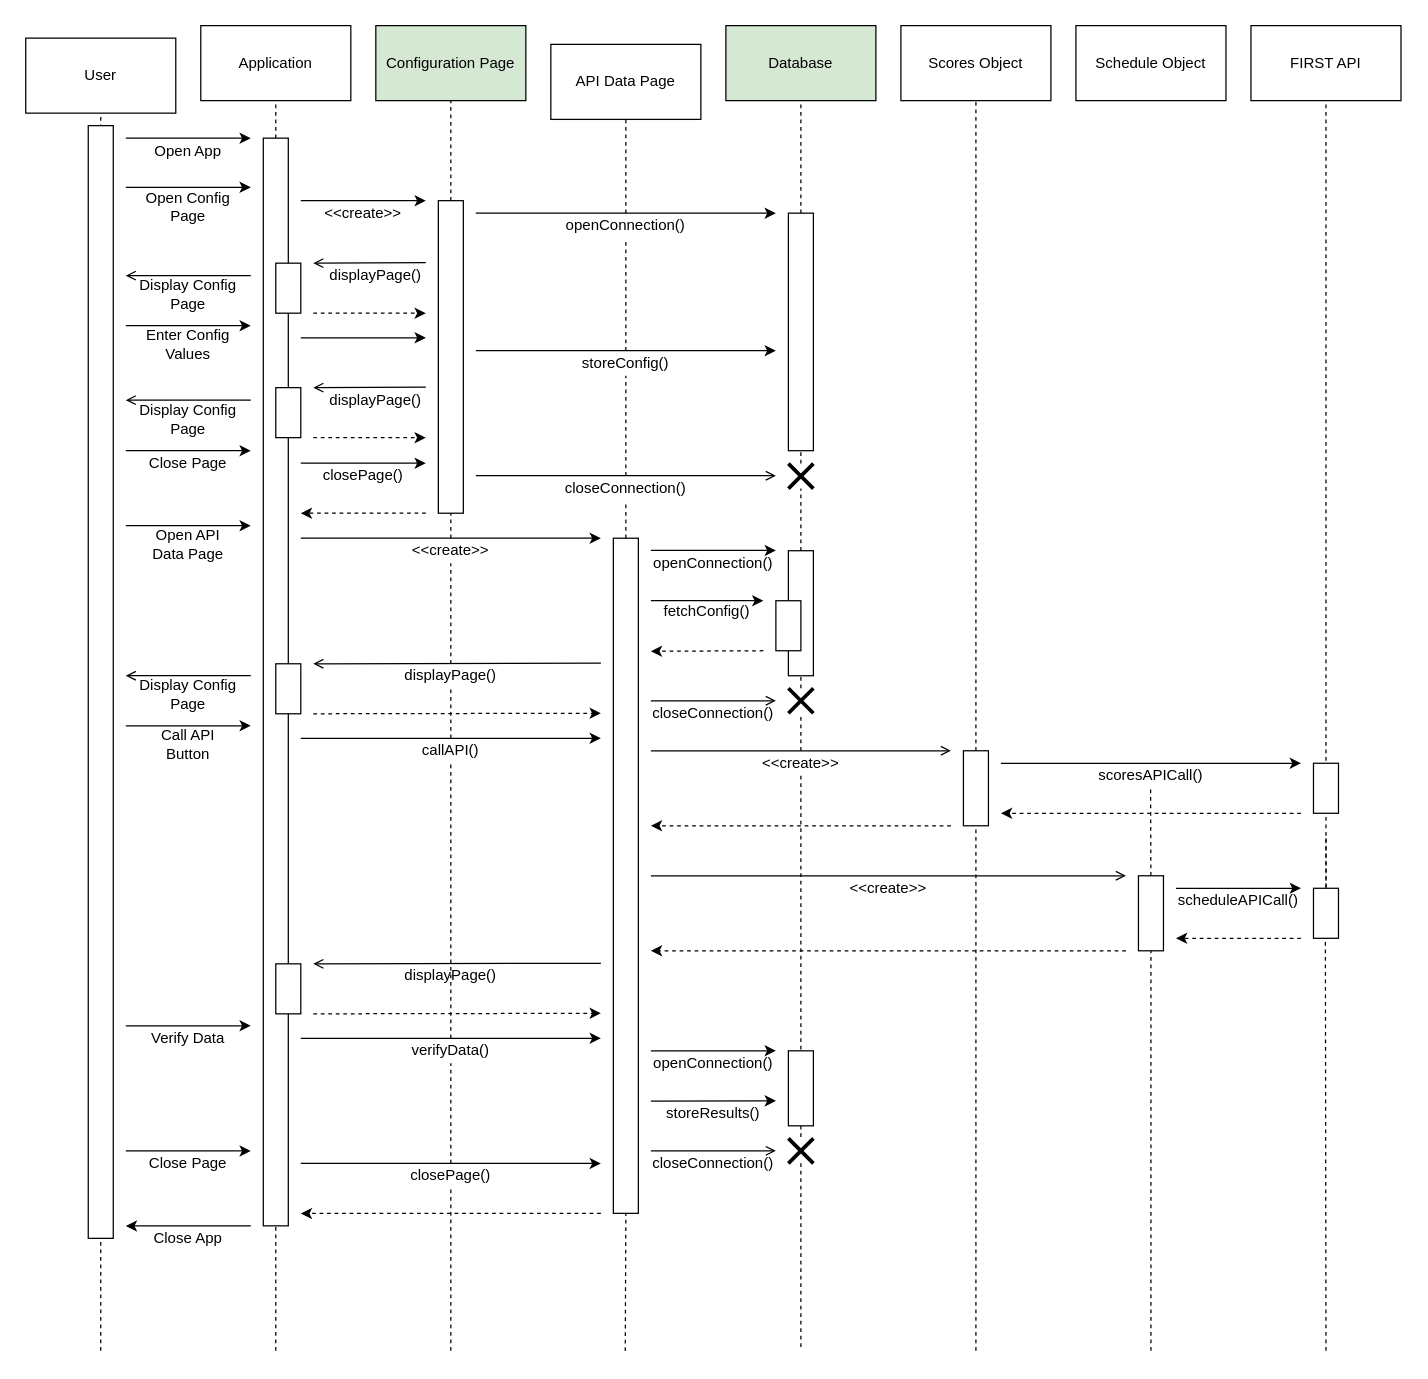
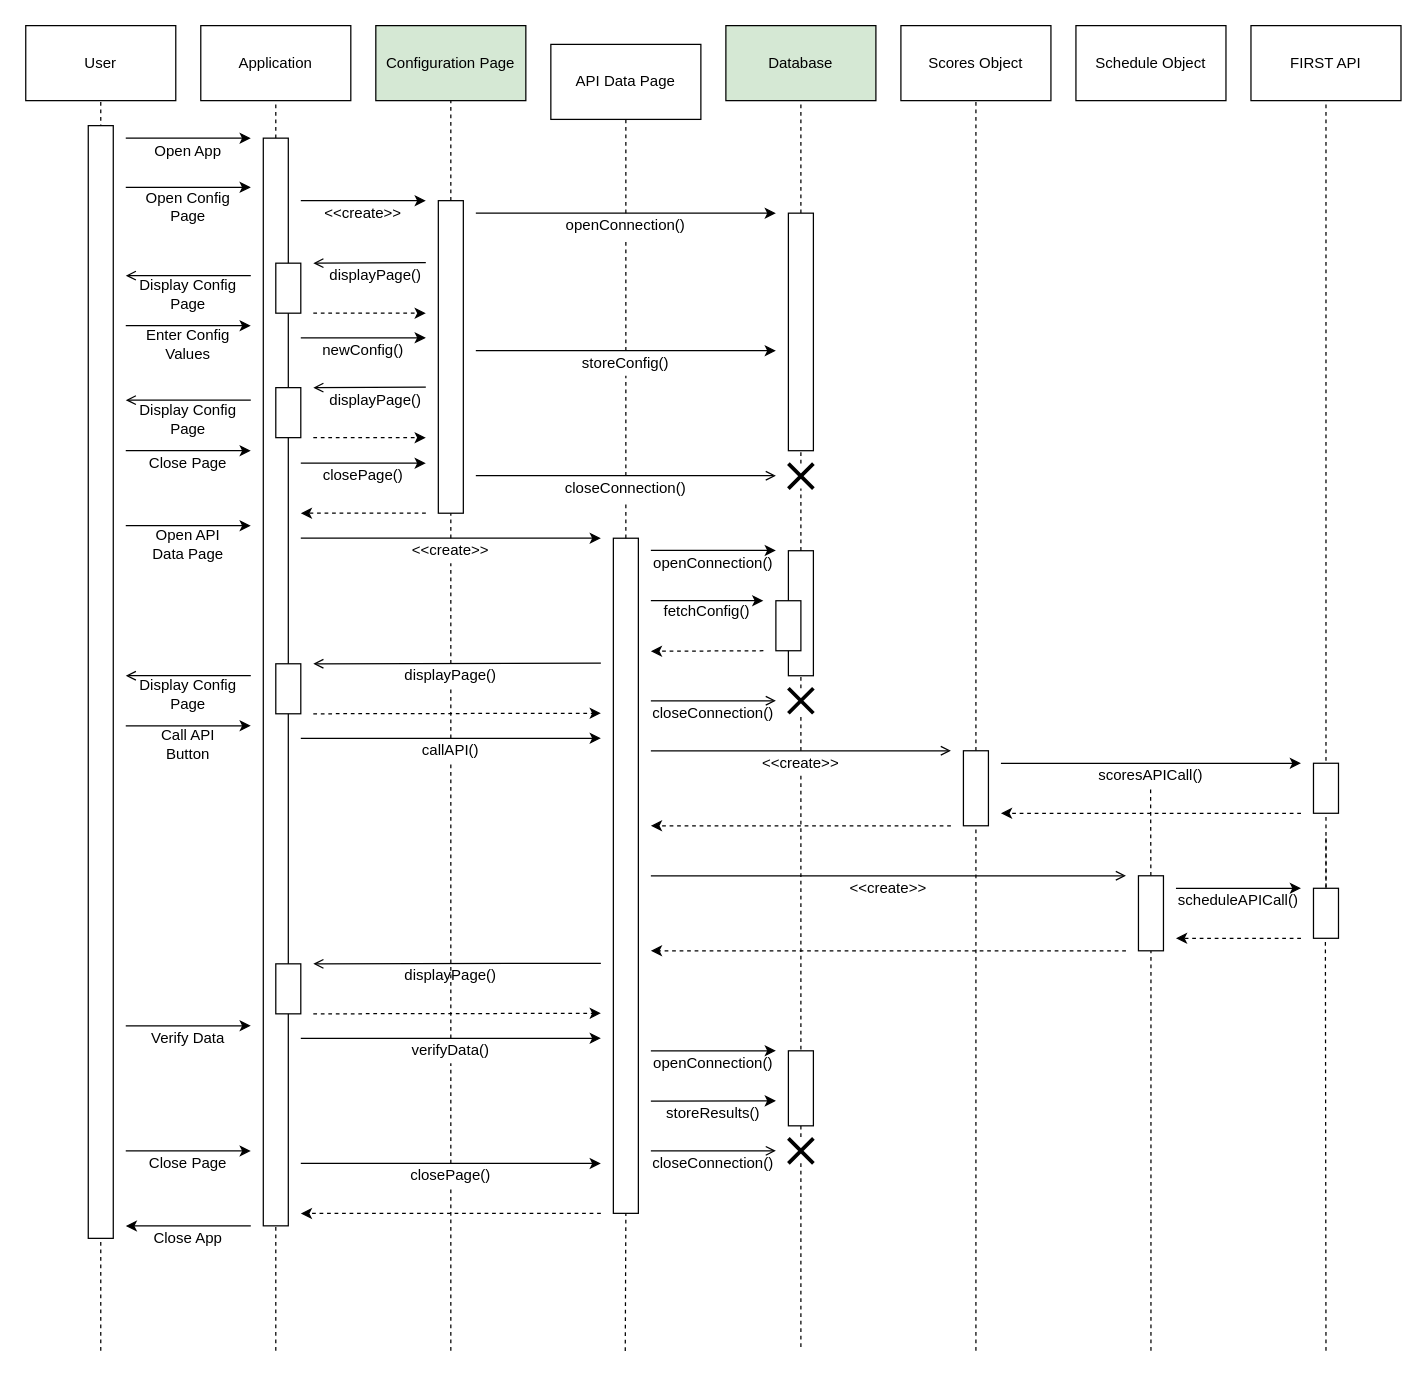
node "User": moved (101, 76) -> (101, 63)
node "newConfig()": added
